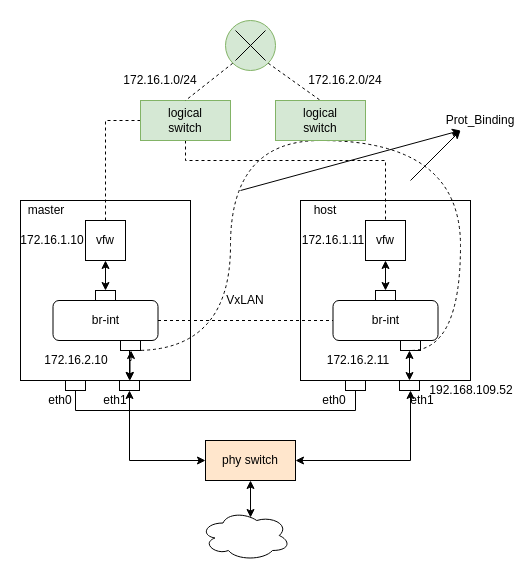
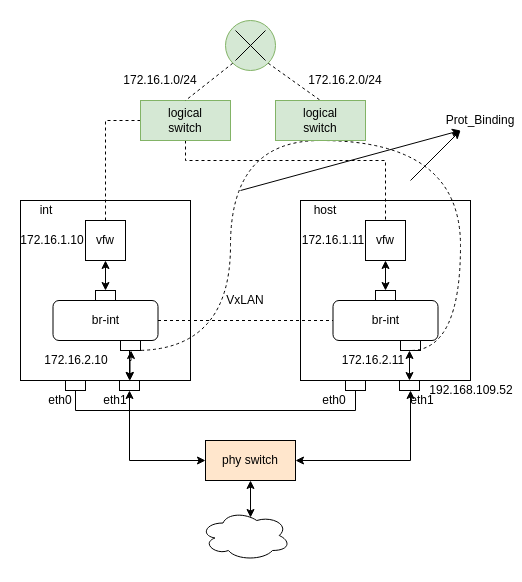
node "master": label "master" -> "int"
node "172.16.2.11": moved (359, 361) -> (374, 361)
